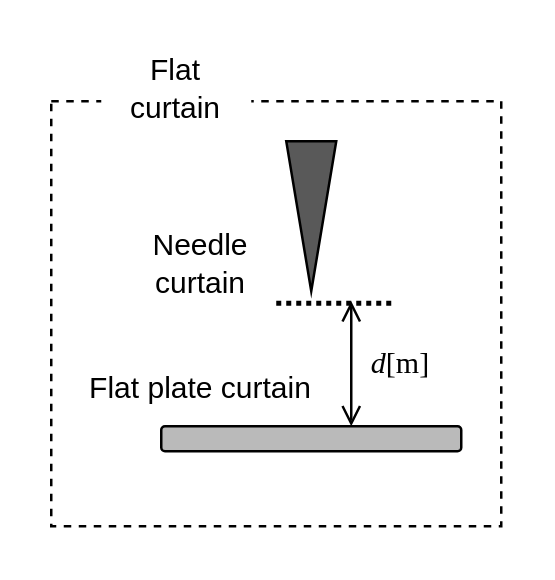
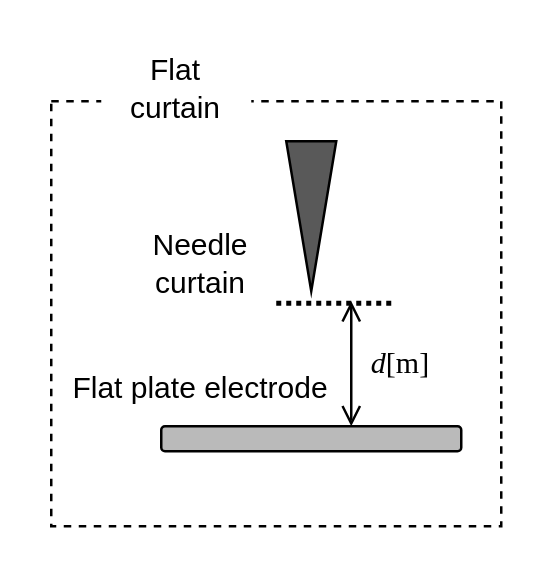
node "Flat plate curtain": label "Flat plate curtain" -> "Flat plate electrode"
